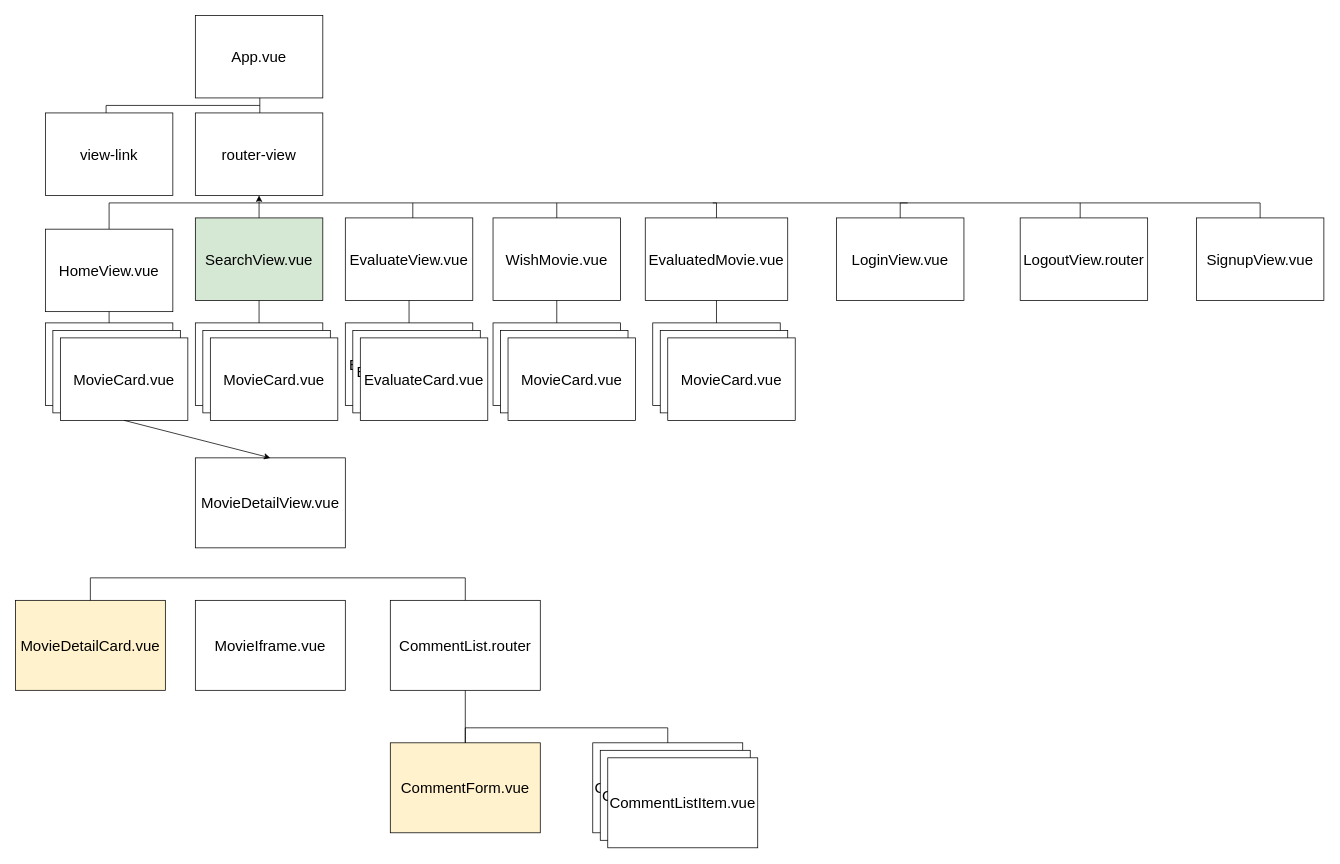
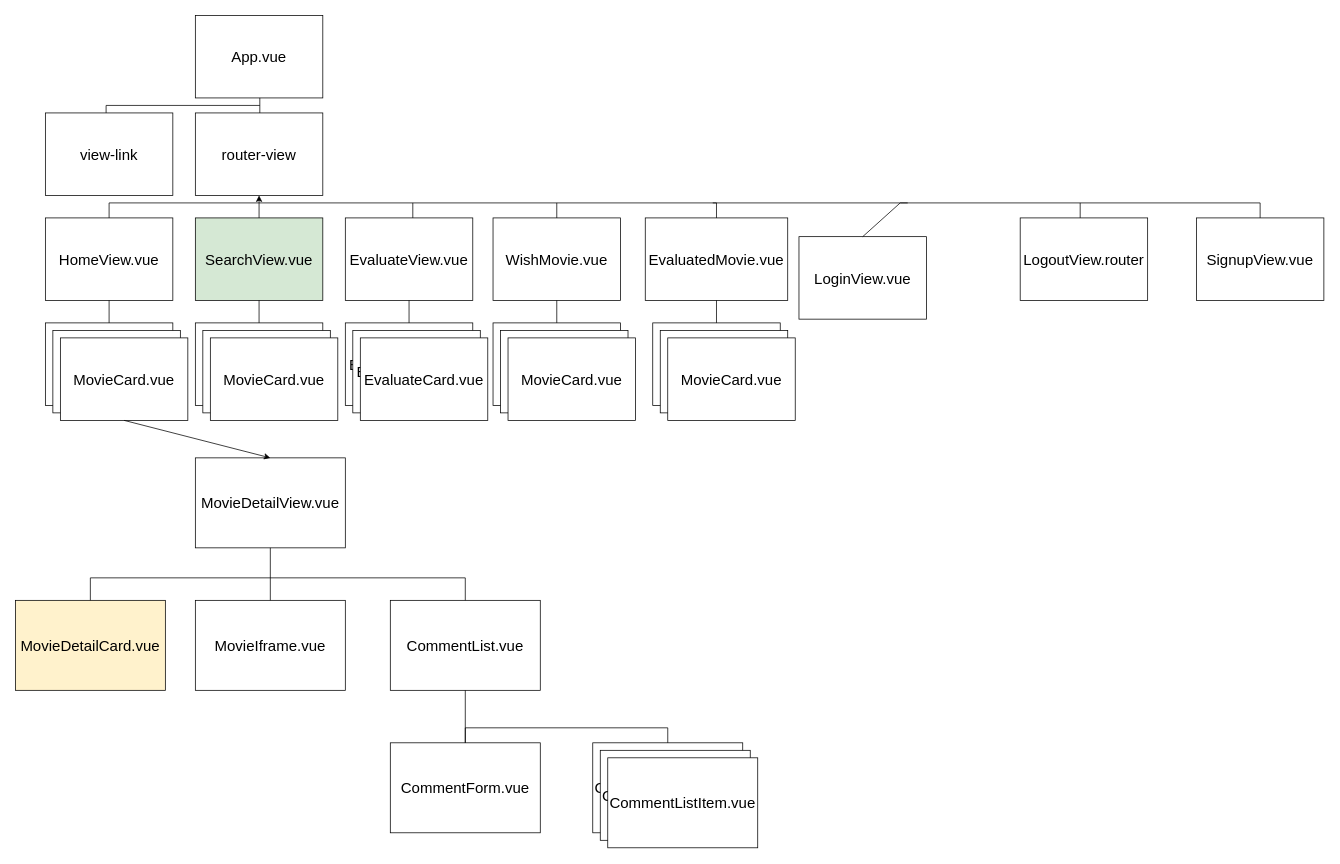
node "LoginView.vue": moved (900, 259) -> (863, 278)
node "HomeView.vue": moved (109, 270) -> (109, 259)
edge "MovieDetailView.vue" -- "MovieIframe.vue": added
node "CommentList.router": label "CommentList.router" -> "CommentList.vue"
node "CommentForm.vue": fillcolor #fff2cc -> #ffffff
